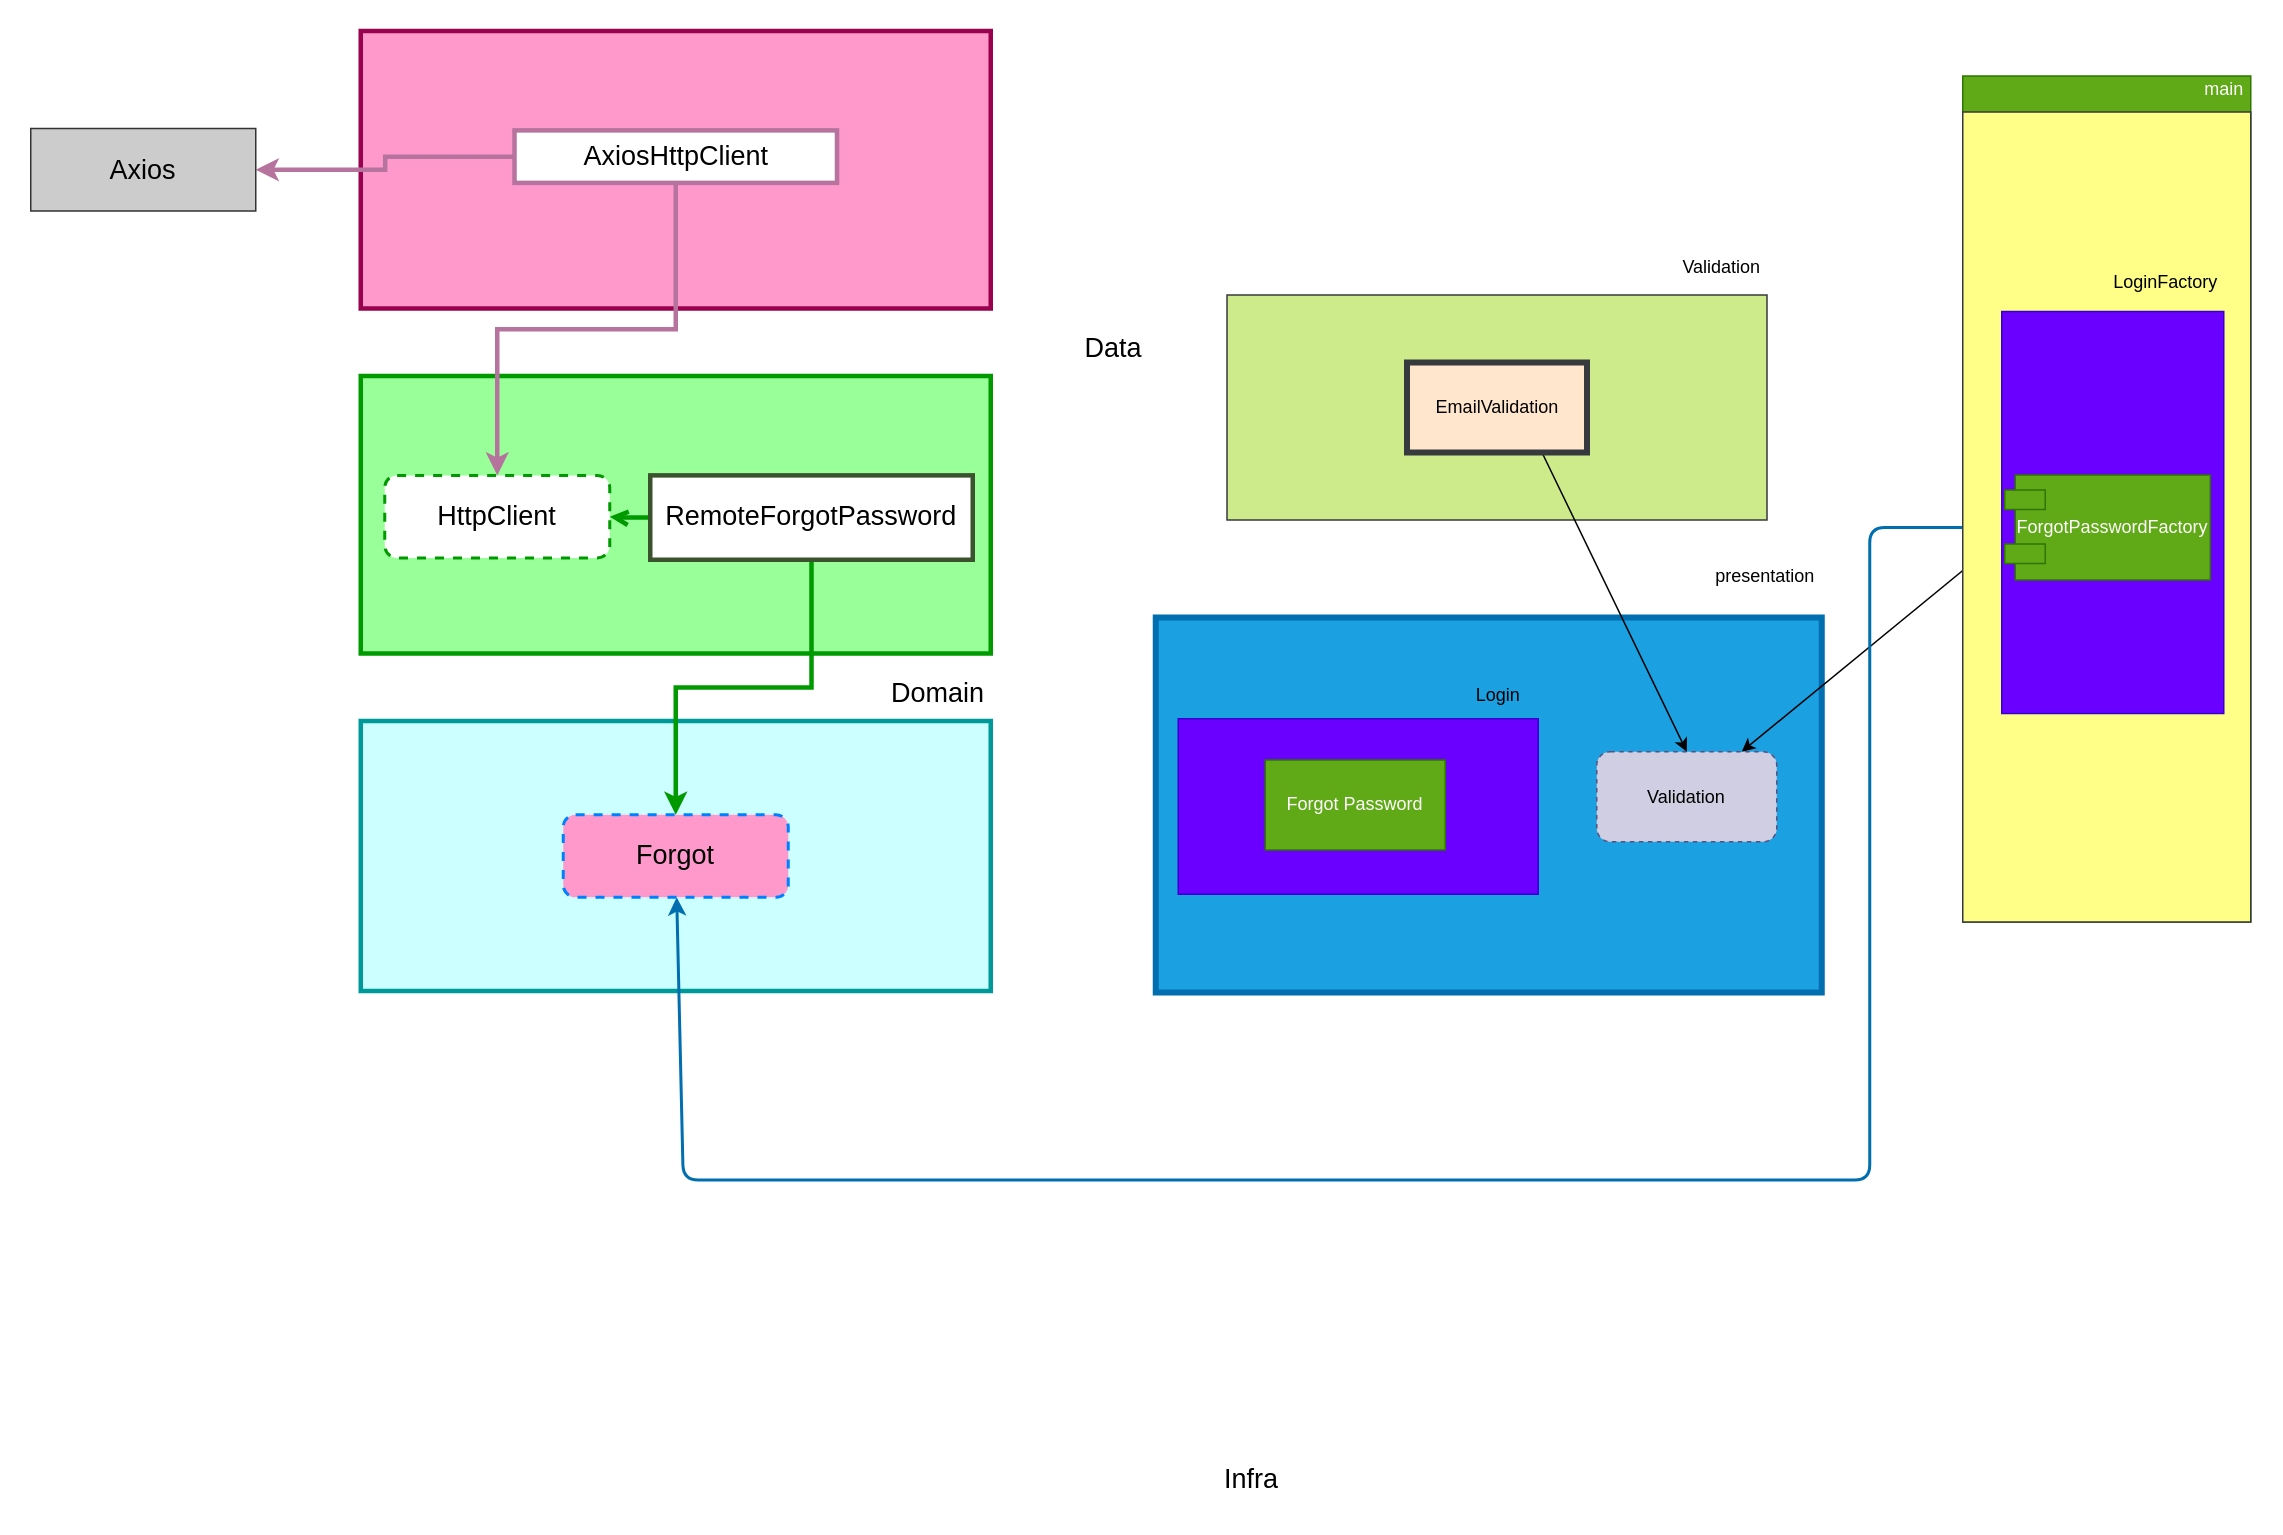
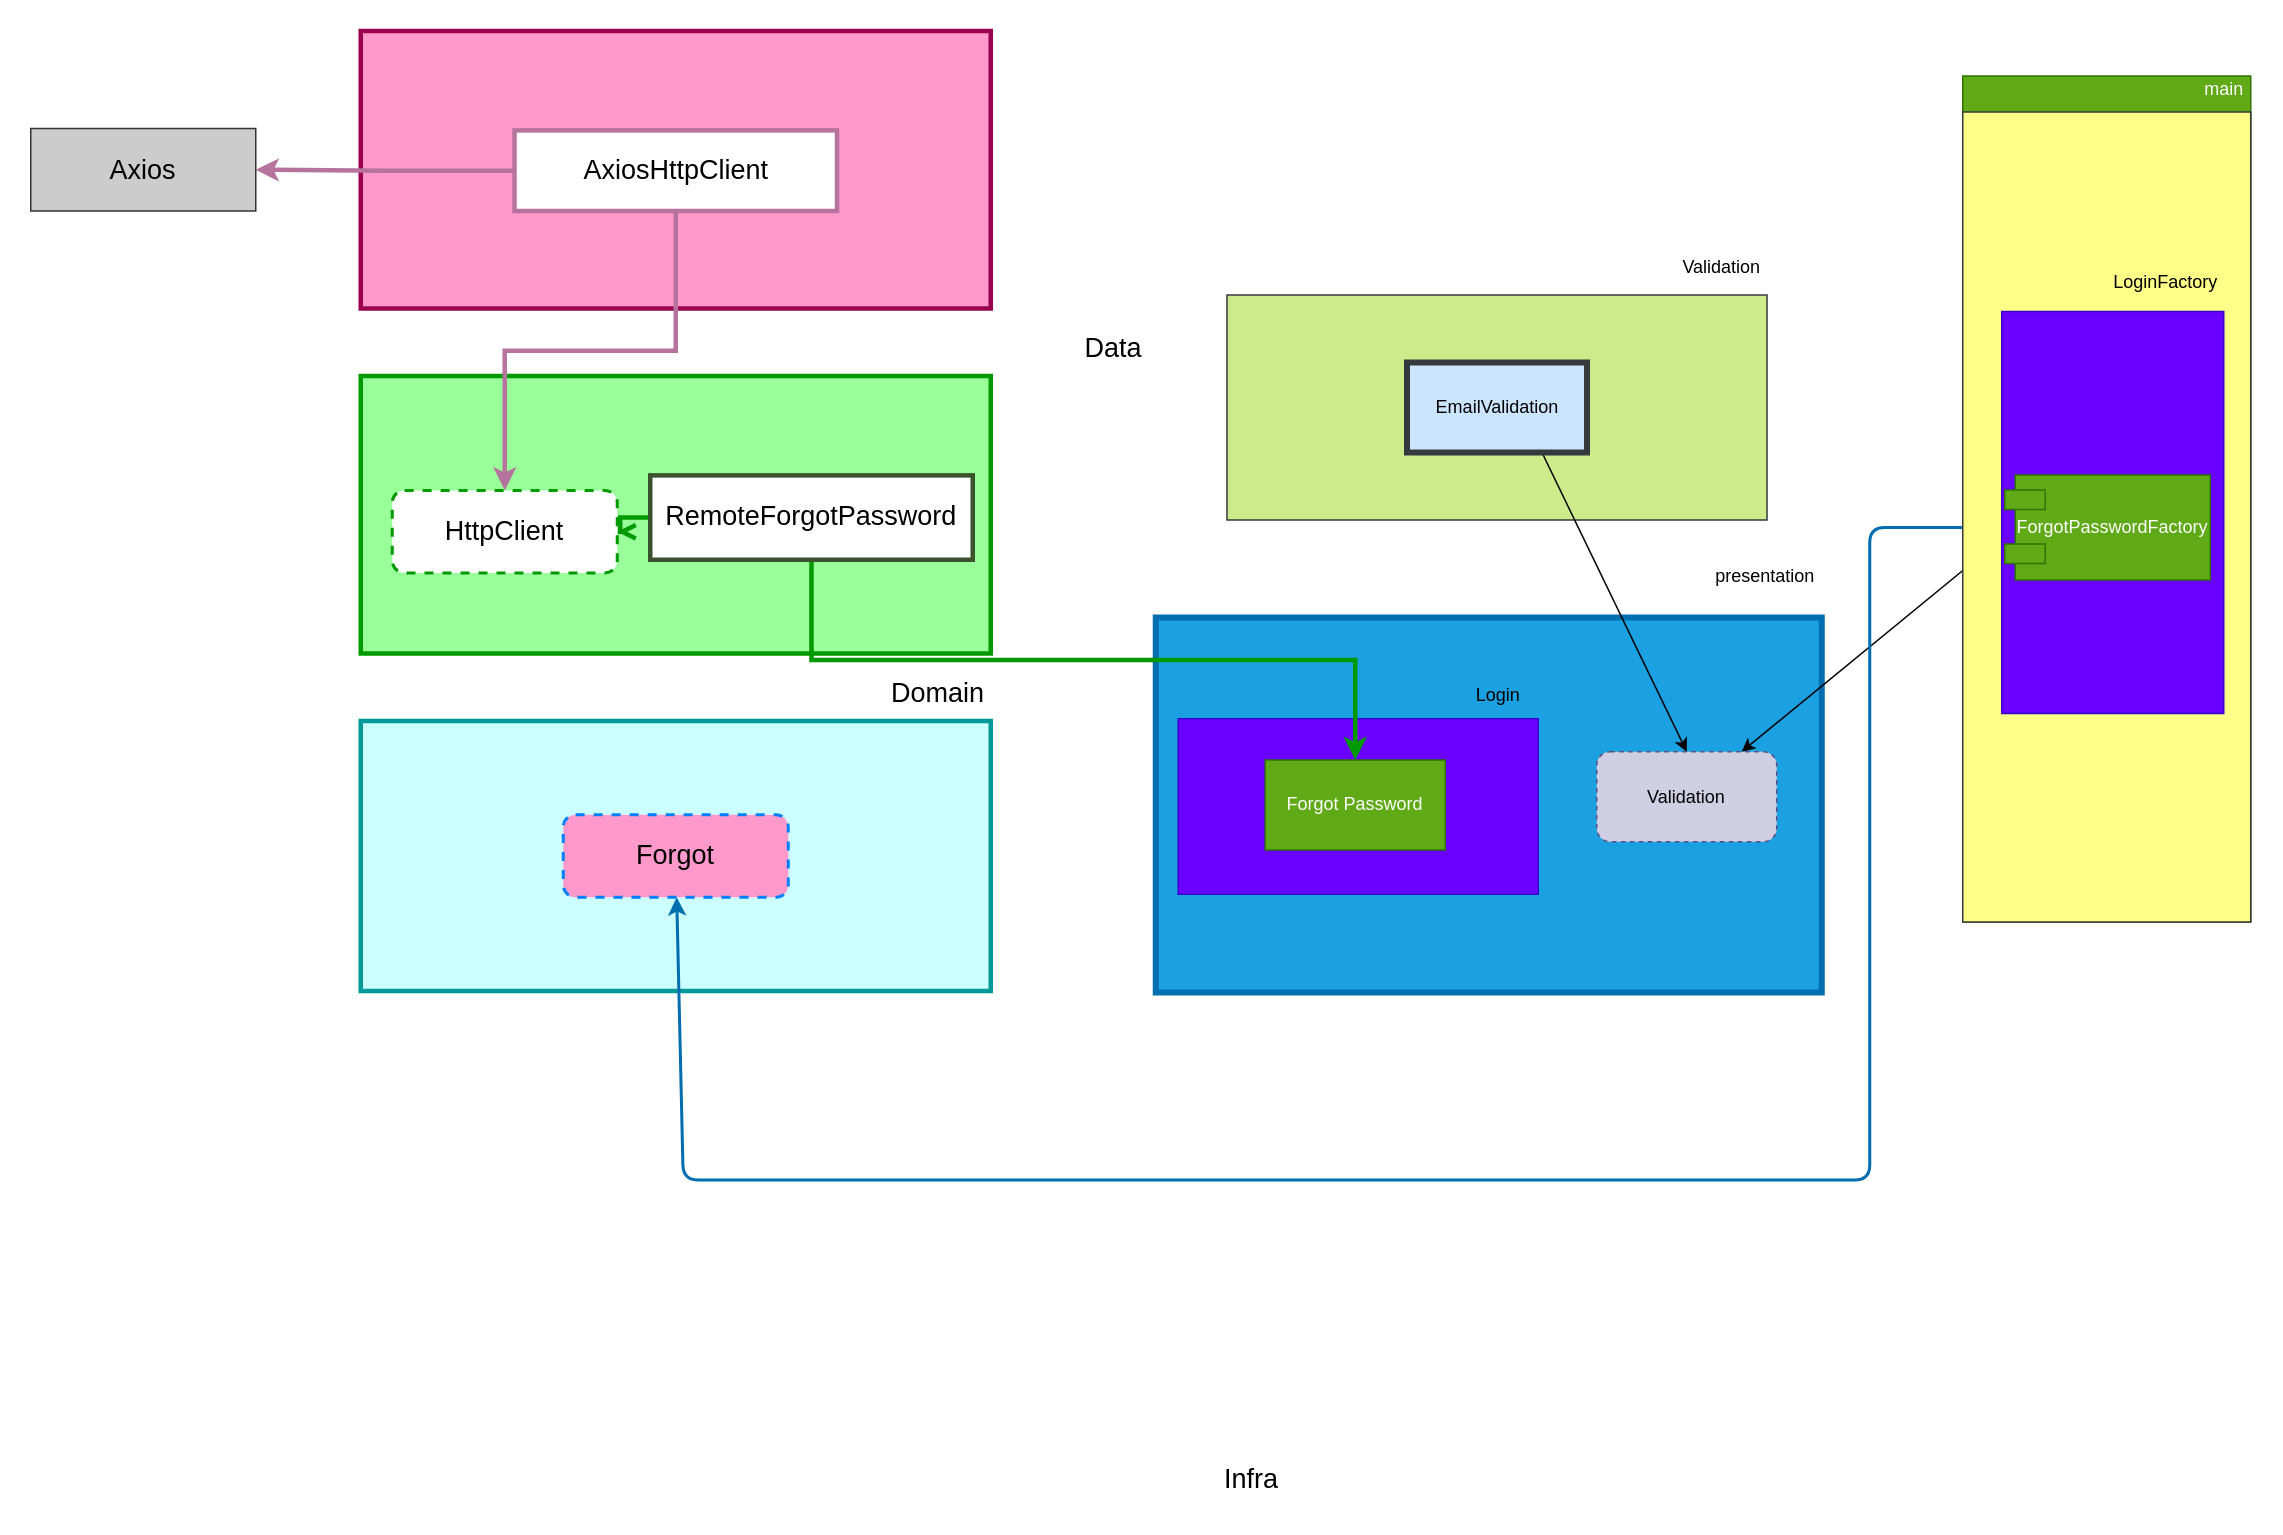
node "AxiosHttpClient": size 323x53 -> 323x81
node "EmailValidation": fillcolor #ffe6cc -> #cce5ff
node "HttpClient": moved (497, 516) -> (505, 531)
edge "RemoteForgotPassword" -> "Forgot": now "RemoteForgotPassword" -> "Forgot Password"
